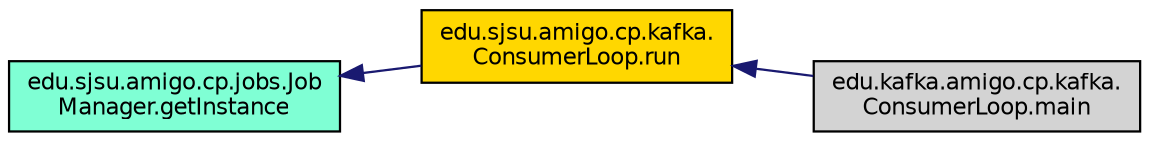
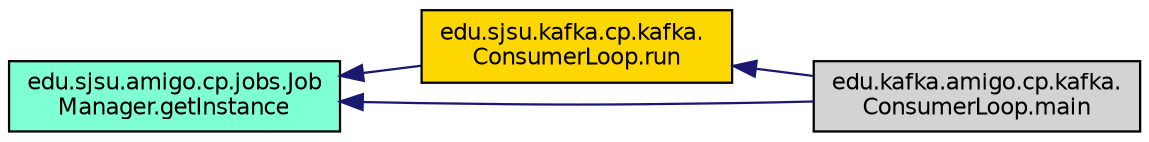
node "edu.sjsu.amigo.cp.kafka. ConsumerLoop.run": label "edu.sjsu.amigo.cp.kafka. ConsumerLoop.run" -> "edu.sjsu.kafka.cp.kafka. ConsumerLoop.run"
edge "edu.kafka.amigo.cp.kafka. ConsumerLoop.main" -> "edu.sjsu.amigo.cp.jobs.Job Manager.getInstance": added
